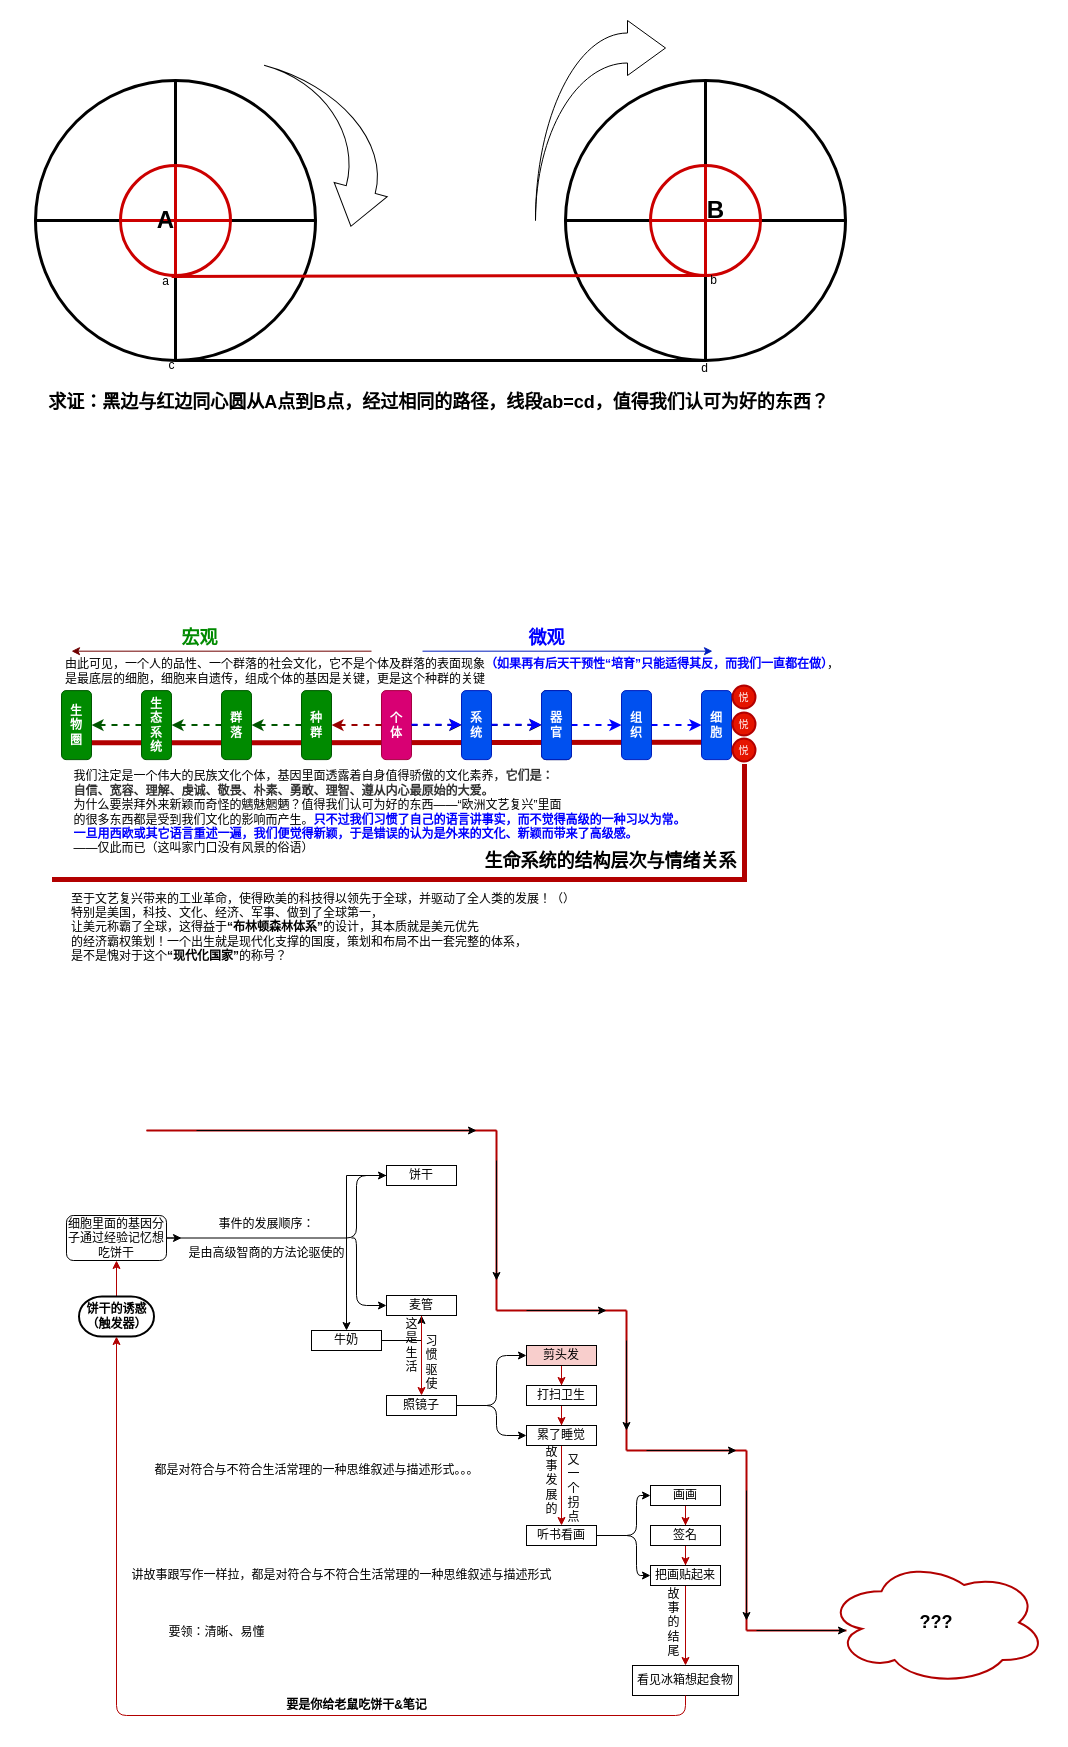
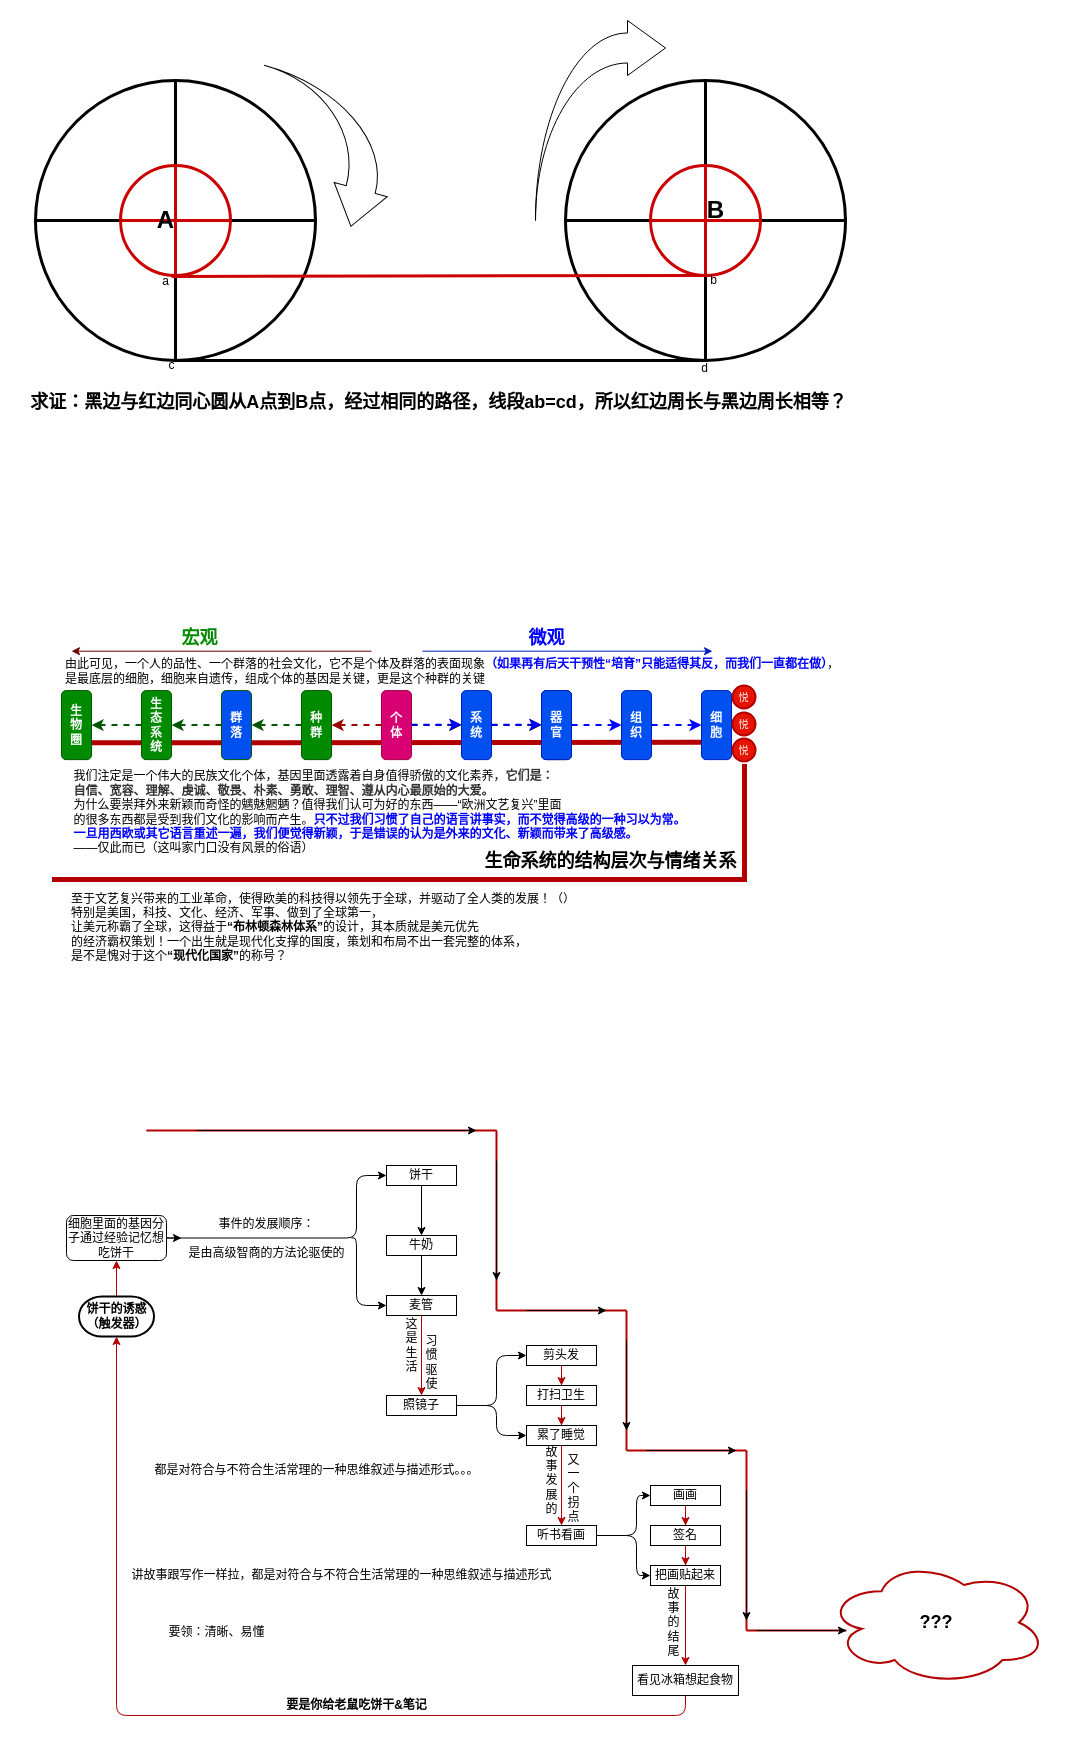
node "求证：黑边与红边同心圆从A点到B点，经过相同的路径，线段ab=cd，值得我们认可为好的东西？": label "求证：黑边与红边同心圆从A点到B点，经过相同的路径，线段ab=cd，值得我们认可为好的东西？" -> "求证：黑边与红边同心圆从A点到B点，经过相同的路径，线段ab=cd，所以红边周长与黑边周长相等？"
node "群 落": fillcolor #008a00 -> #0050ef
node "牛奶": moved (347, 1341) -> (422, 1246)
node "剪头发": fillcolor #f8cecc -> #ffffff
